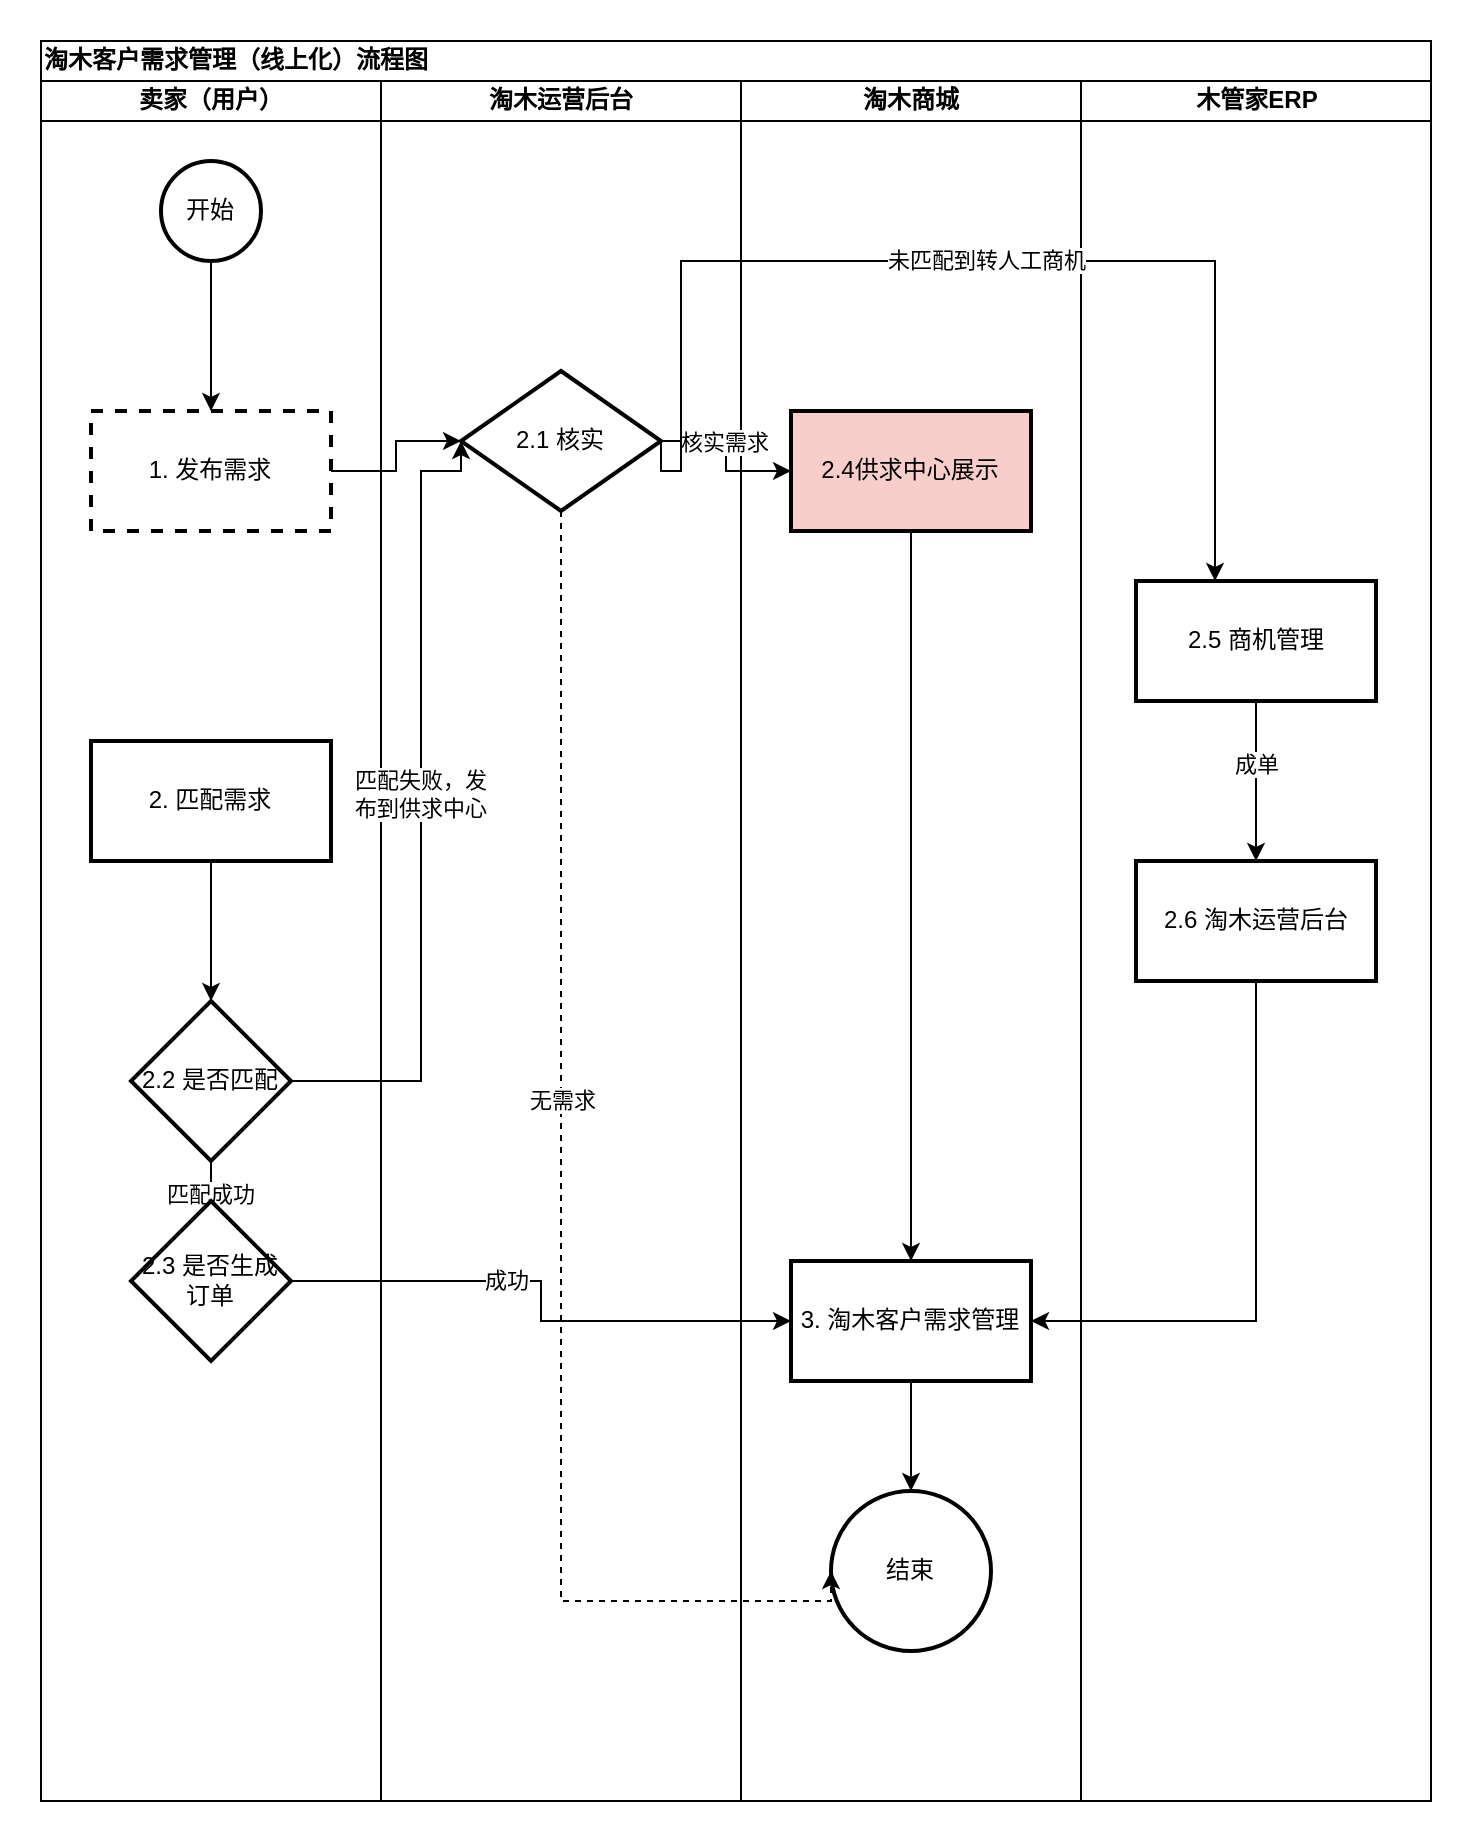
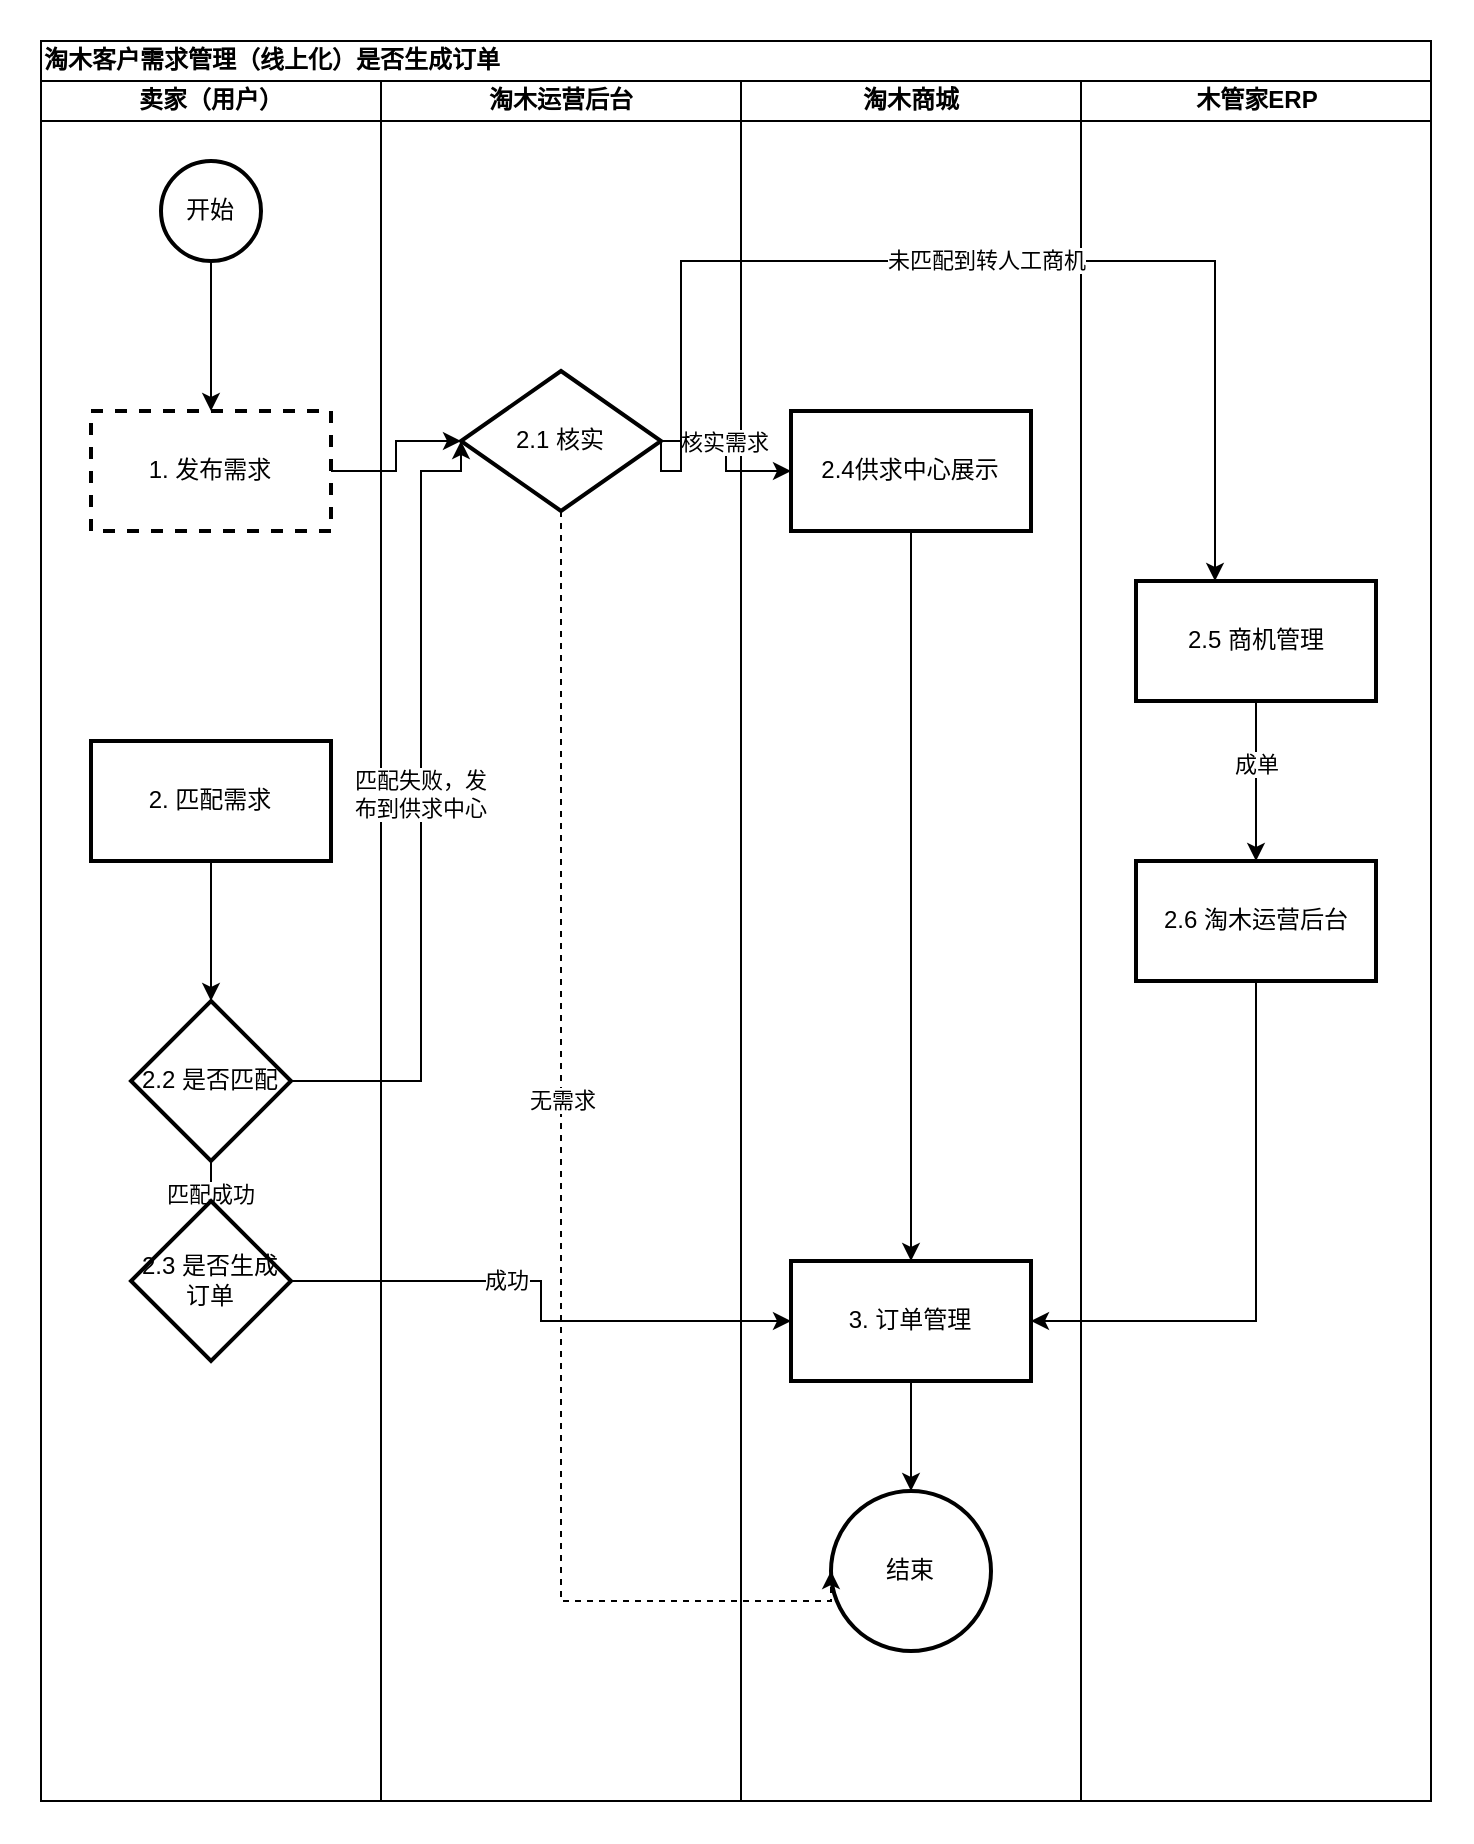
node "淘木客户需求管理（线上化）流程图": label "淘木客户需求管理（线上化）流程图" -> "淘木客户需求管理（线上化）是否生成订单"
node "2.4供求中心展示": fillcolor #f8cecc -> #ffffff
node "3. 淘木客户需求管理": label "3. 淘木客户需求管理" -> "3. 订单管理"
